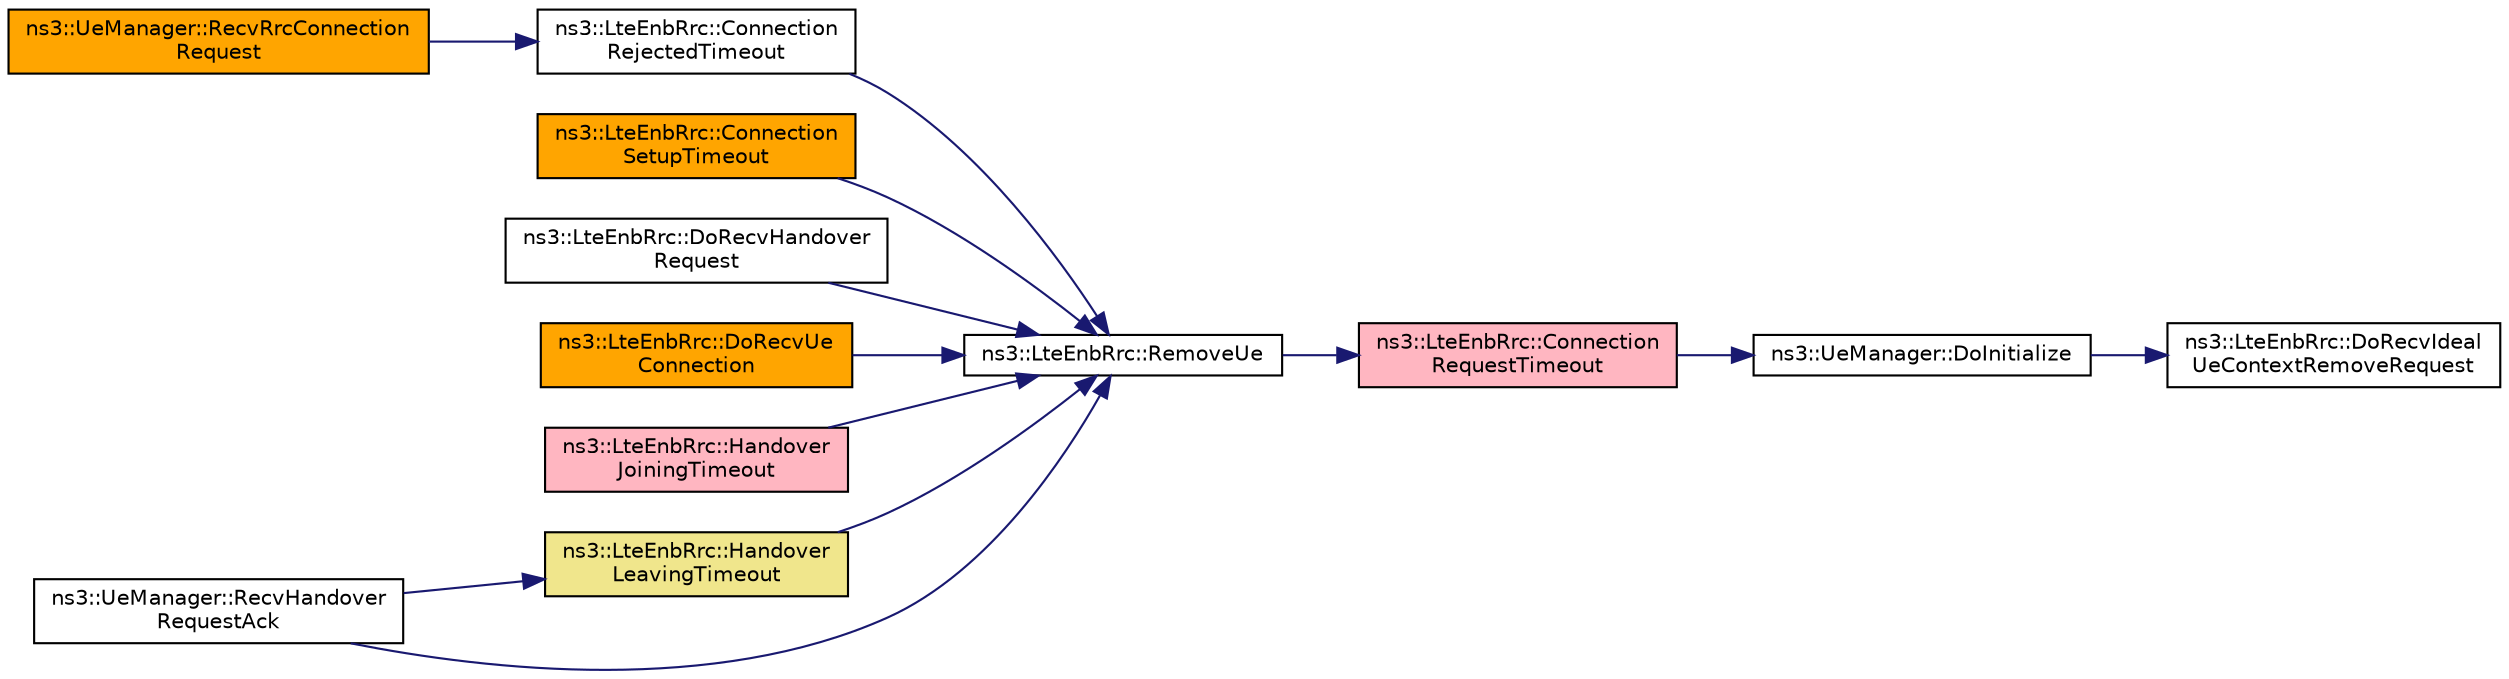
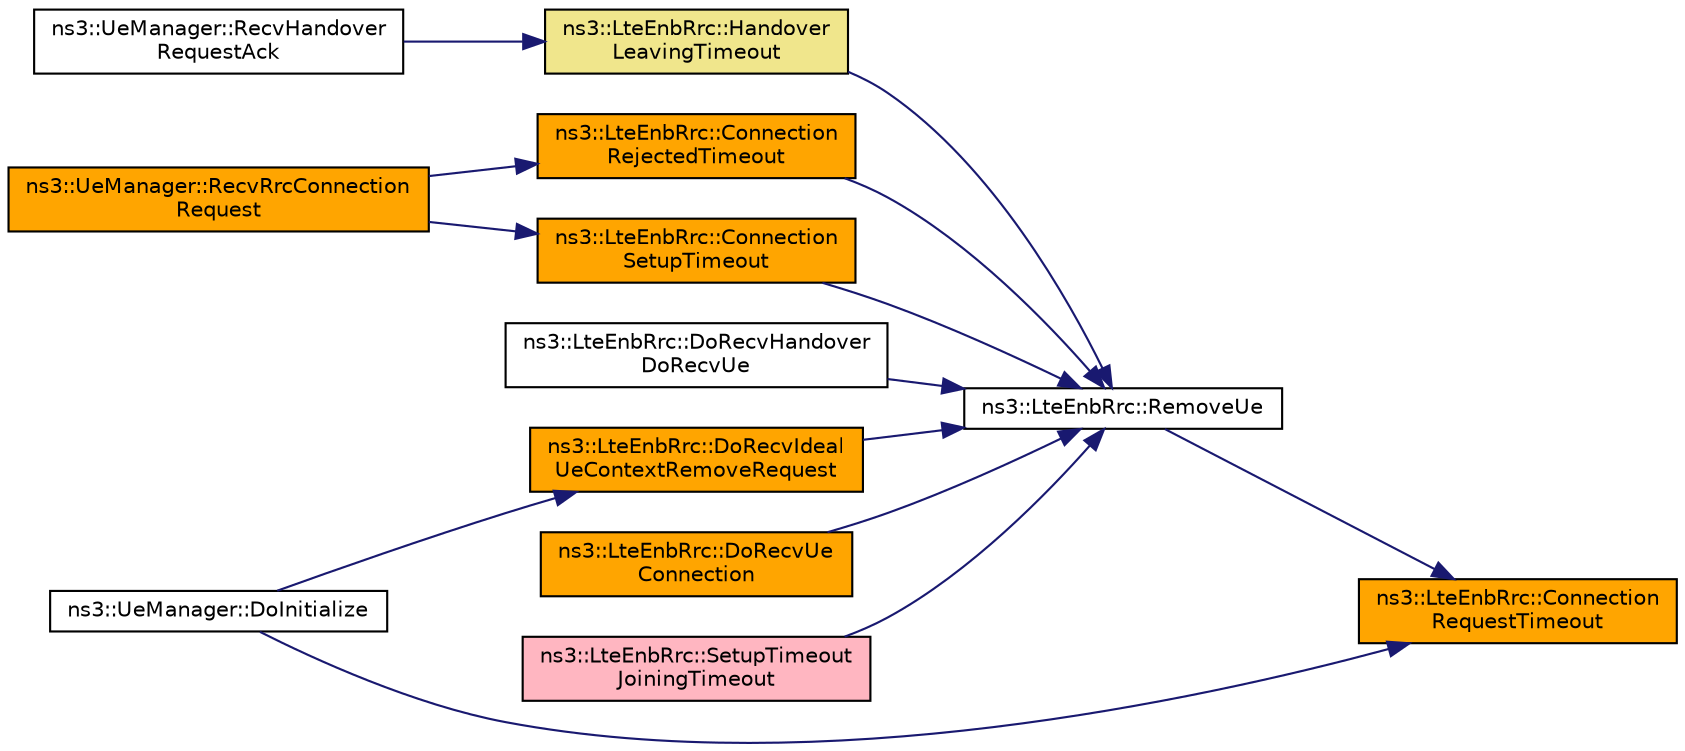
node "ns3::LteEnbRrc::Connection RejectedTimeout": fillcolor white -> orange
edge "ns3::UeManager::RecvRrcConnection Request" -> "ns3::LteEnbRrc::Connection SetupTimeout": added
node "ns3::LteEnbRrc::DoRecvHandover Request": label "ns3::LteEnbRrc::DoRecvHandover Request" -> "ns3::LteEnbRrc::DoRecvHandover DoRecvUe"
node "ns3::LteEnbRrc::Connection RequestTimeout": fillcolor lightpink -> orange
edge "ns3::LteEnbRrc::Connection RequestTimeout" -> "ns3::UeManager::DoInitialize": reversed
node "ns3::LteEnbRrc::DoRecvIdeal UeContextRemoveRequest": fillcolor white -> orange
node "ns3::LteEnbRrc::Handover JoiningTimeout": label "ns3::LteEnbRrc::Handover JoiningTimeout" -> "ns3::LteEnbRrc::SetupTimeout JoiningTimeout"
edge "ns3::UeManager::RecvHandover RequestAck" -> "ns3::LteEnbRrc::RemoveUe": now "ns3::LteEnbRrc::DoRecvIdeal UeContextRemoveRequest" -> "ns3::LteEnbRrc::RemoveUe"
